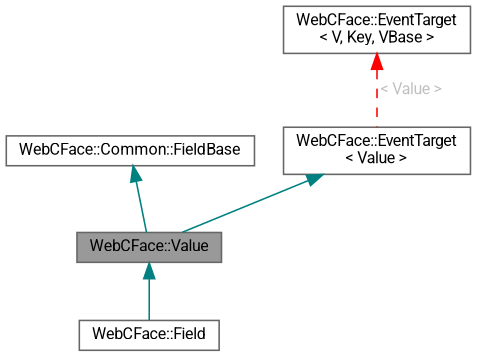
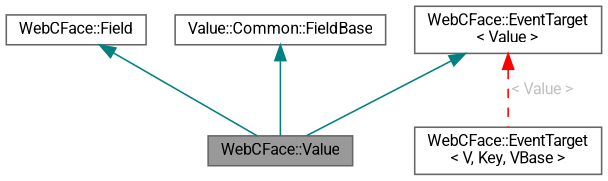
edge "WebCFace::EventTarget < Value >" -> "WebCFace::EventTarget < V, Key, VBase >": reversed
node "WebCFace::Common::FieldBase": label "WebCFace::Common::FieldBase" -> "Value::Common::FieldBase"
edge "WebCFace::Field" -> "WebCFace::Value": reversed
